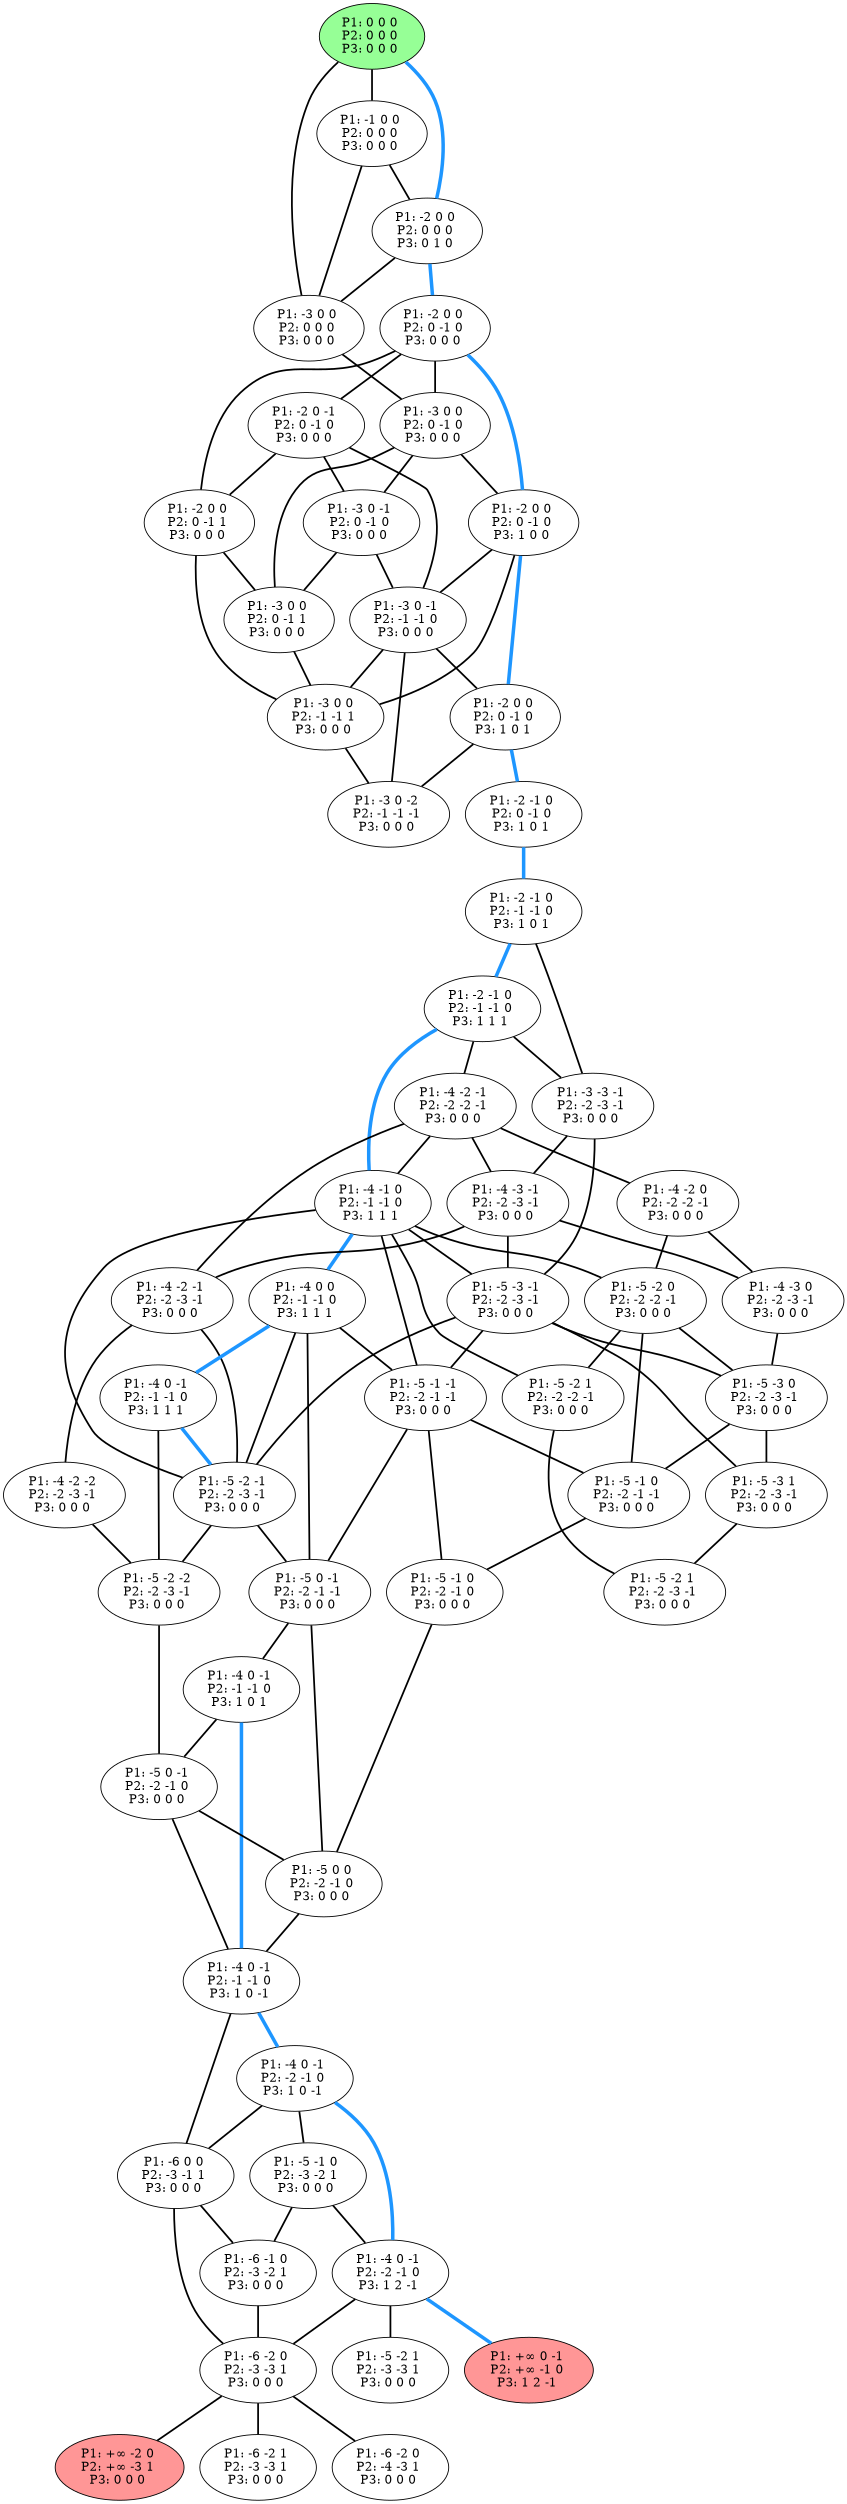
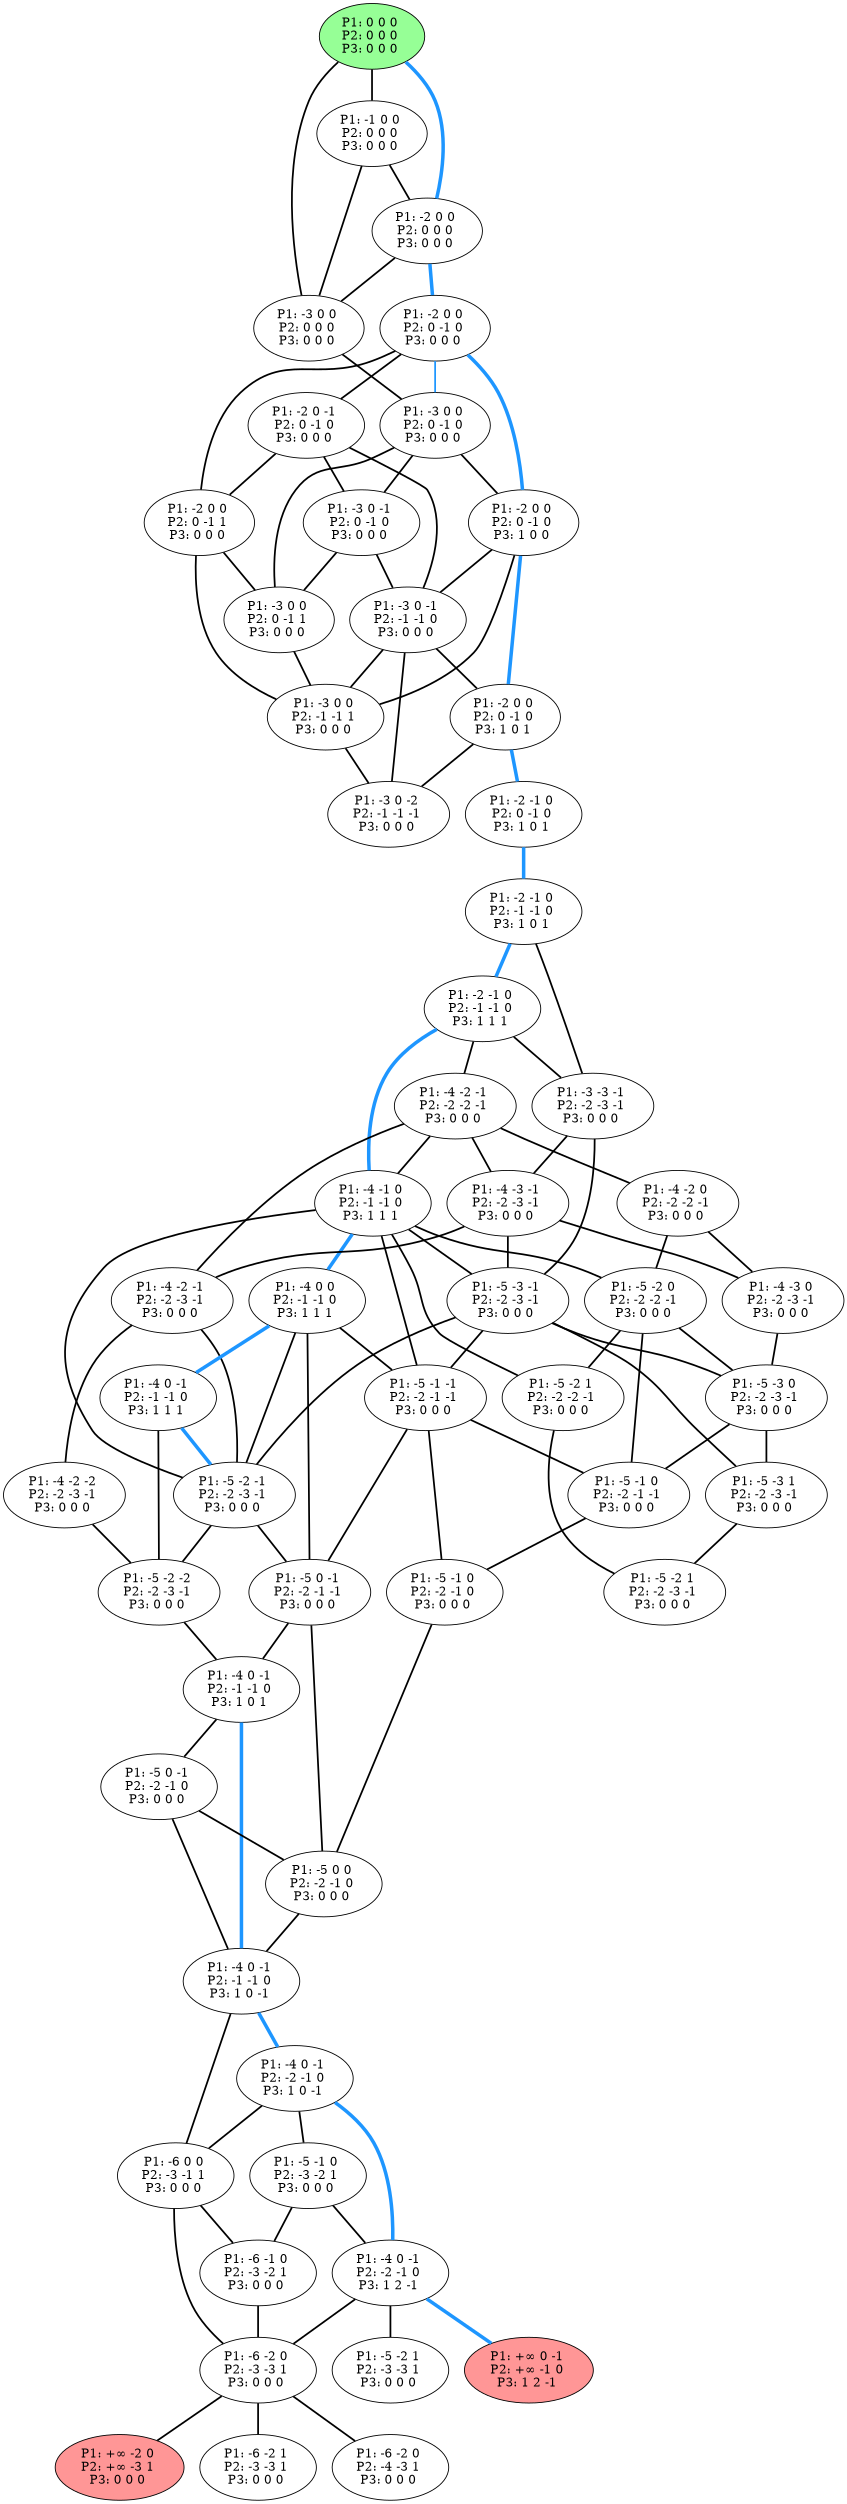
node "P1: -2 0 0 P2: 0 0 0 P3: 0 1 0": label "P1: -2 0 0 P2: 0 0 0 P3: 0 1 0" -> "P1: -2 0 0 P2: 0 0 0 P3: 0 0 0"
edge "P1: -2 0 0 P2: 0 -1 0 P3: 0 0 0" -- "P1: -3 0 0 P2: 0 -1 0 P3: 0 0 0": color black -> #1e96ff
edge "P1: -5 -2 -2 P2: -2 -3 -1 P3: 0 0 0" -- "P1: -5 0 -1 P2: -2 -1 0 P3: 0 0 0": now "P1: -5 -2 -2 P2: -2 -3 -1 P3: 0 0 0" -- "P1: -4 0 -1 P2: -1 -1 0 P3: 1 0 1"
